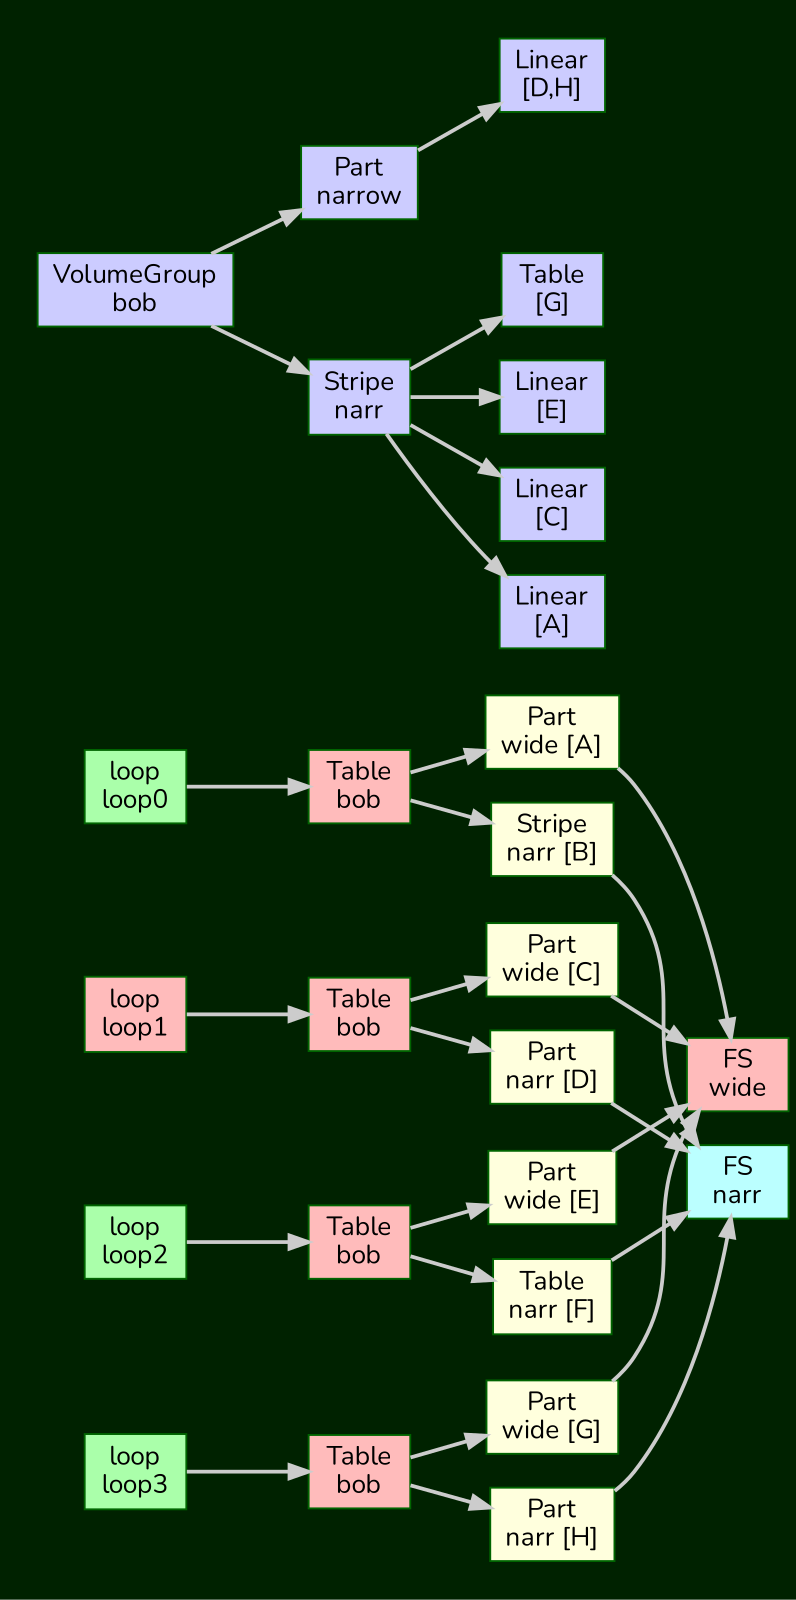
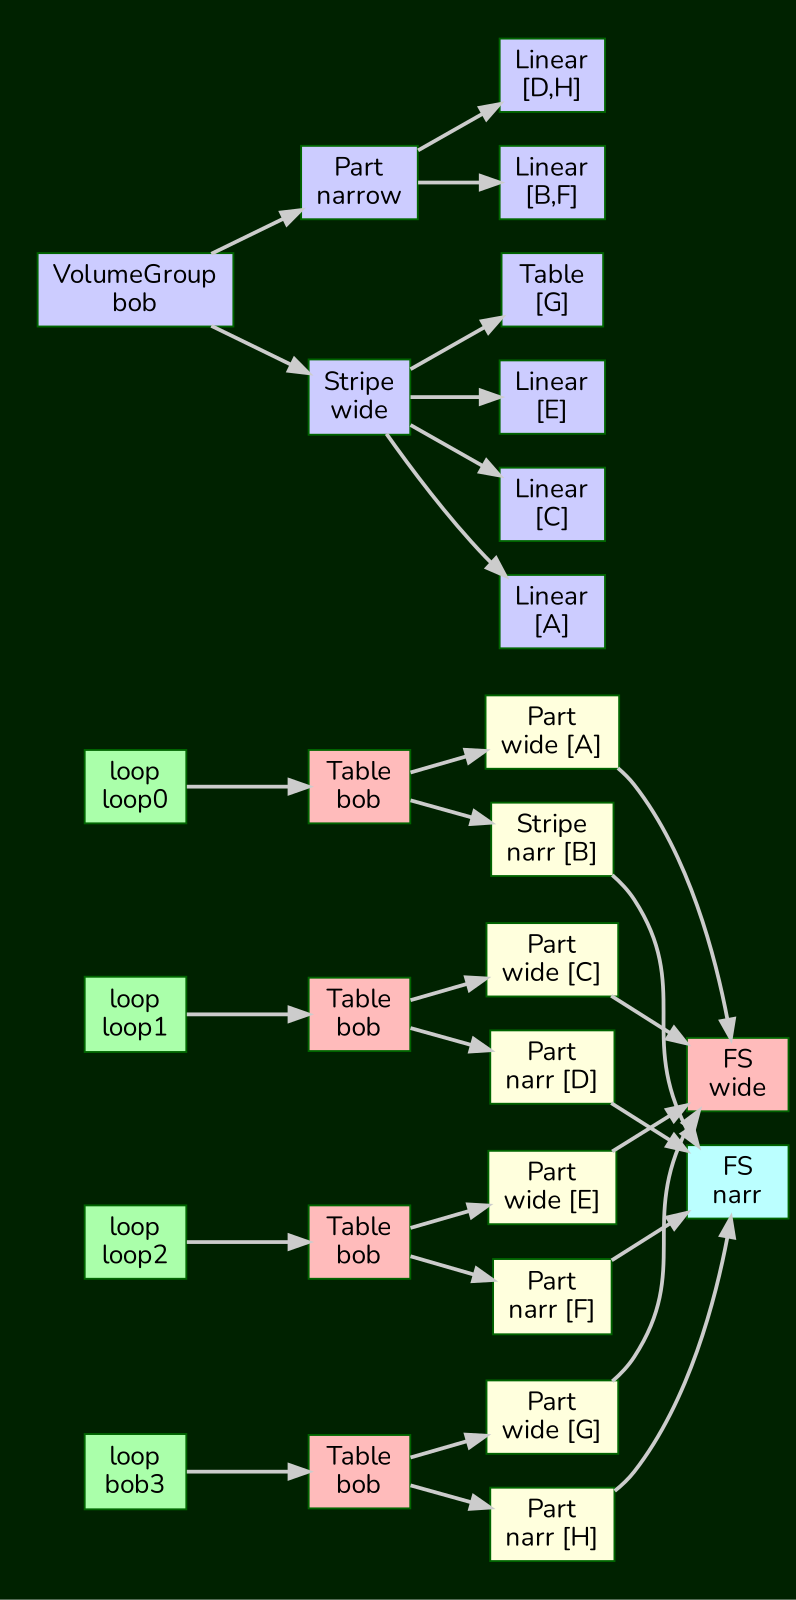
node "Linear [B,F]": added
node "Stripe narr": label "Stripe narr" -> "Stripe wide"
node "loop loop1": fillcolor #ffbbbb -> #aaffaa
node "Table narr [F]": label "Table narr [F]" -> "Part narr [F]"
node "loop loop3": label "loop loop3" -> "loop bob3"
